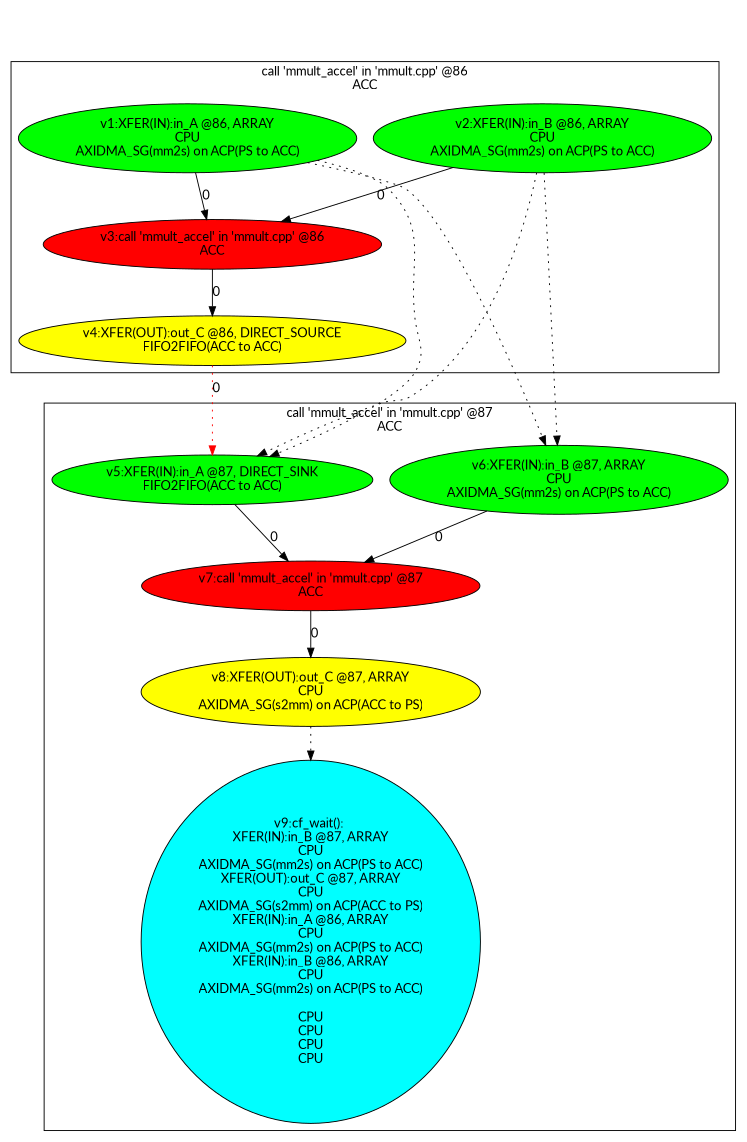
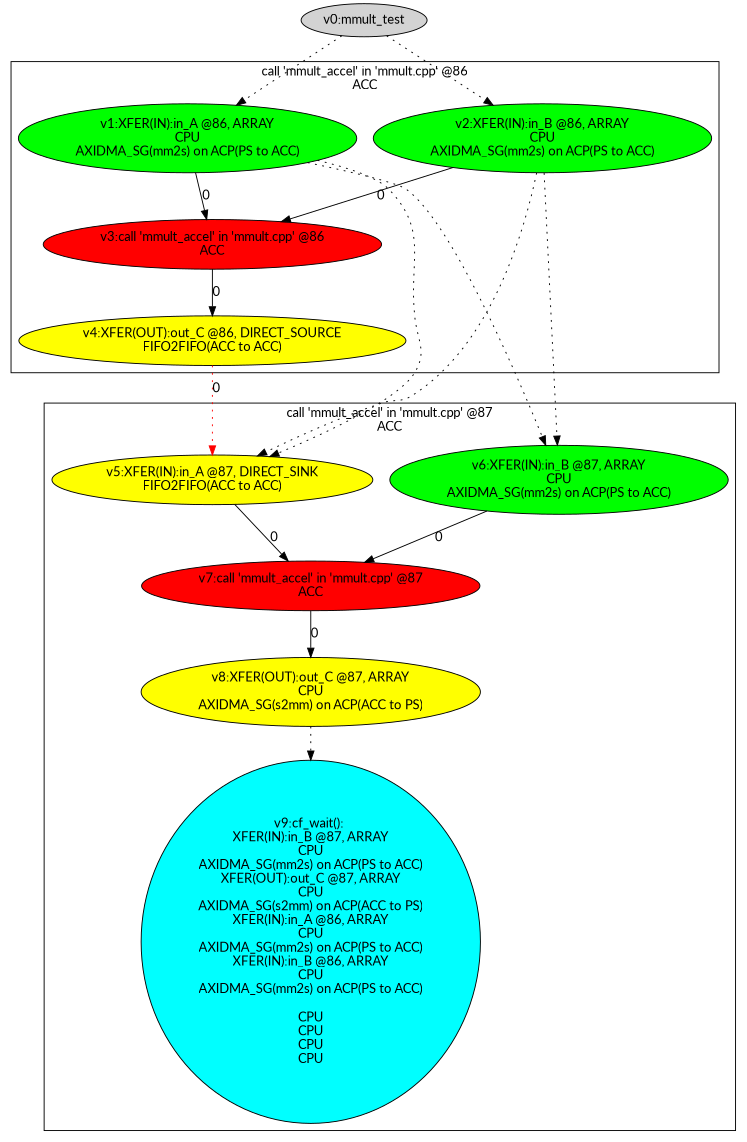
node "v0:mmult_test": added
node "v5:XFER(IN):in_A @87, DIRECT_SINK FIFO2FIFO(ACC to ACC)": fillcolor green -> yellow
